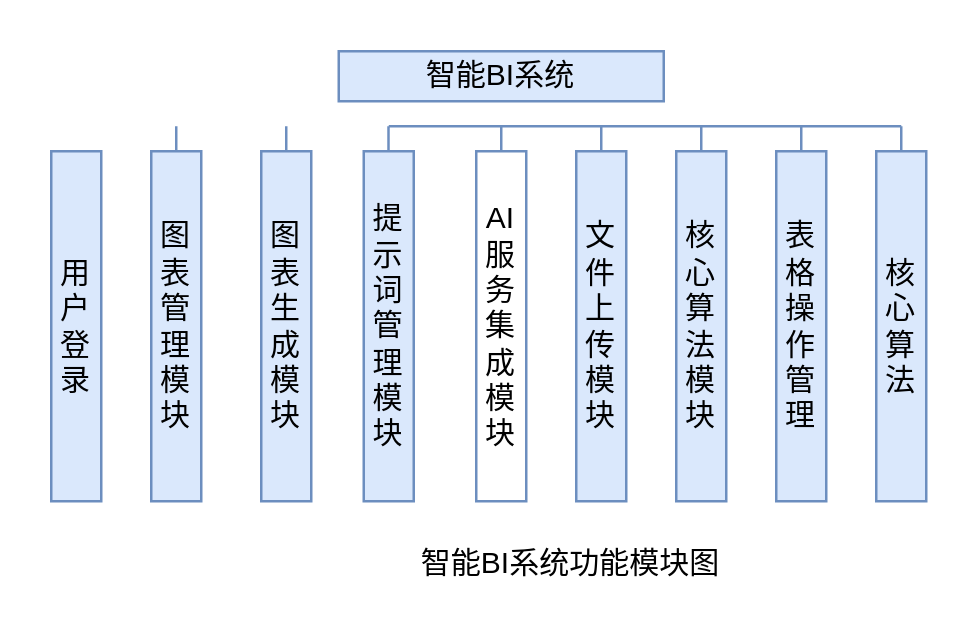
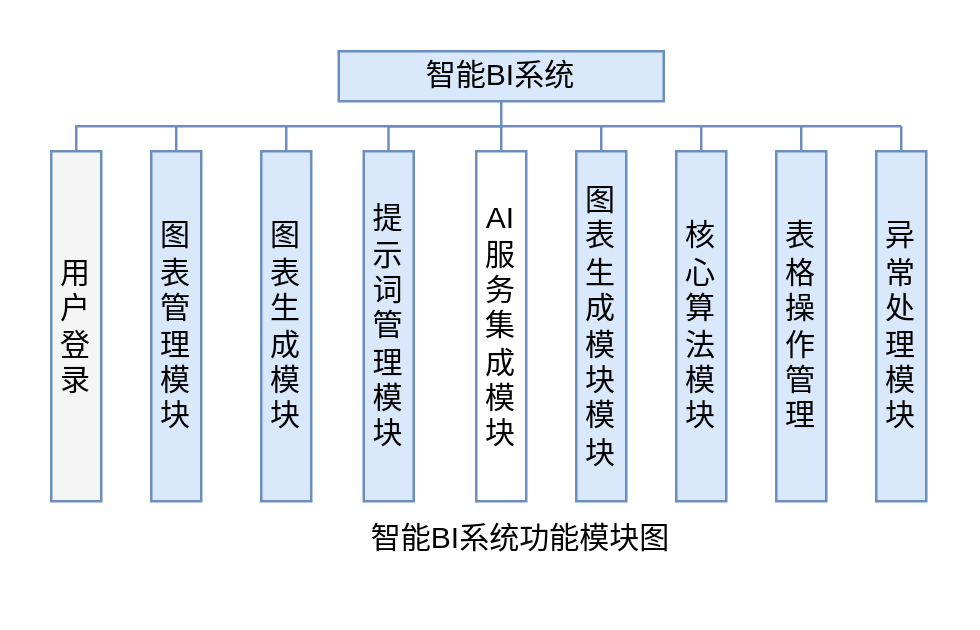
edge "智能BI系统" -- "用户登录": added
node "用户登录": fillcolor #dae8fc -> #f5f5f5
node "文件上传 模块": label "文件上传 模块" -> "图表生成模块 模块"
node "核心算法": label "核心算法" -> "异常处理模块"
node "智能BI系统功能模块图": moved (571, 564) -> (521, 539)
